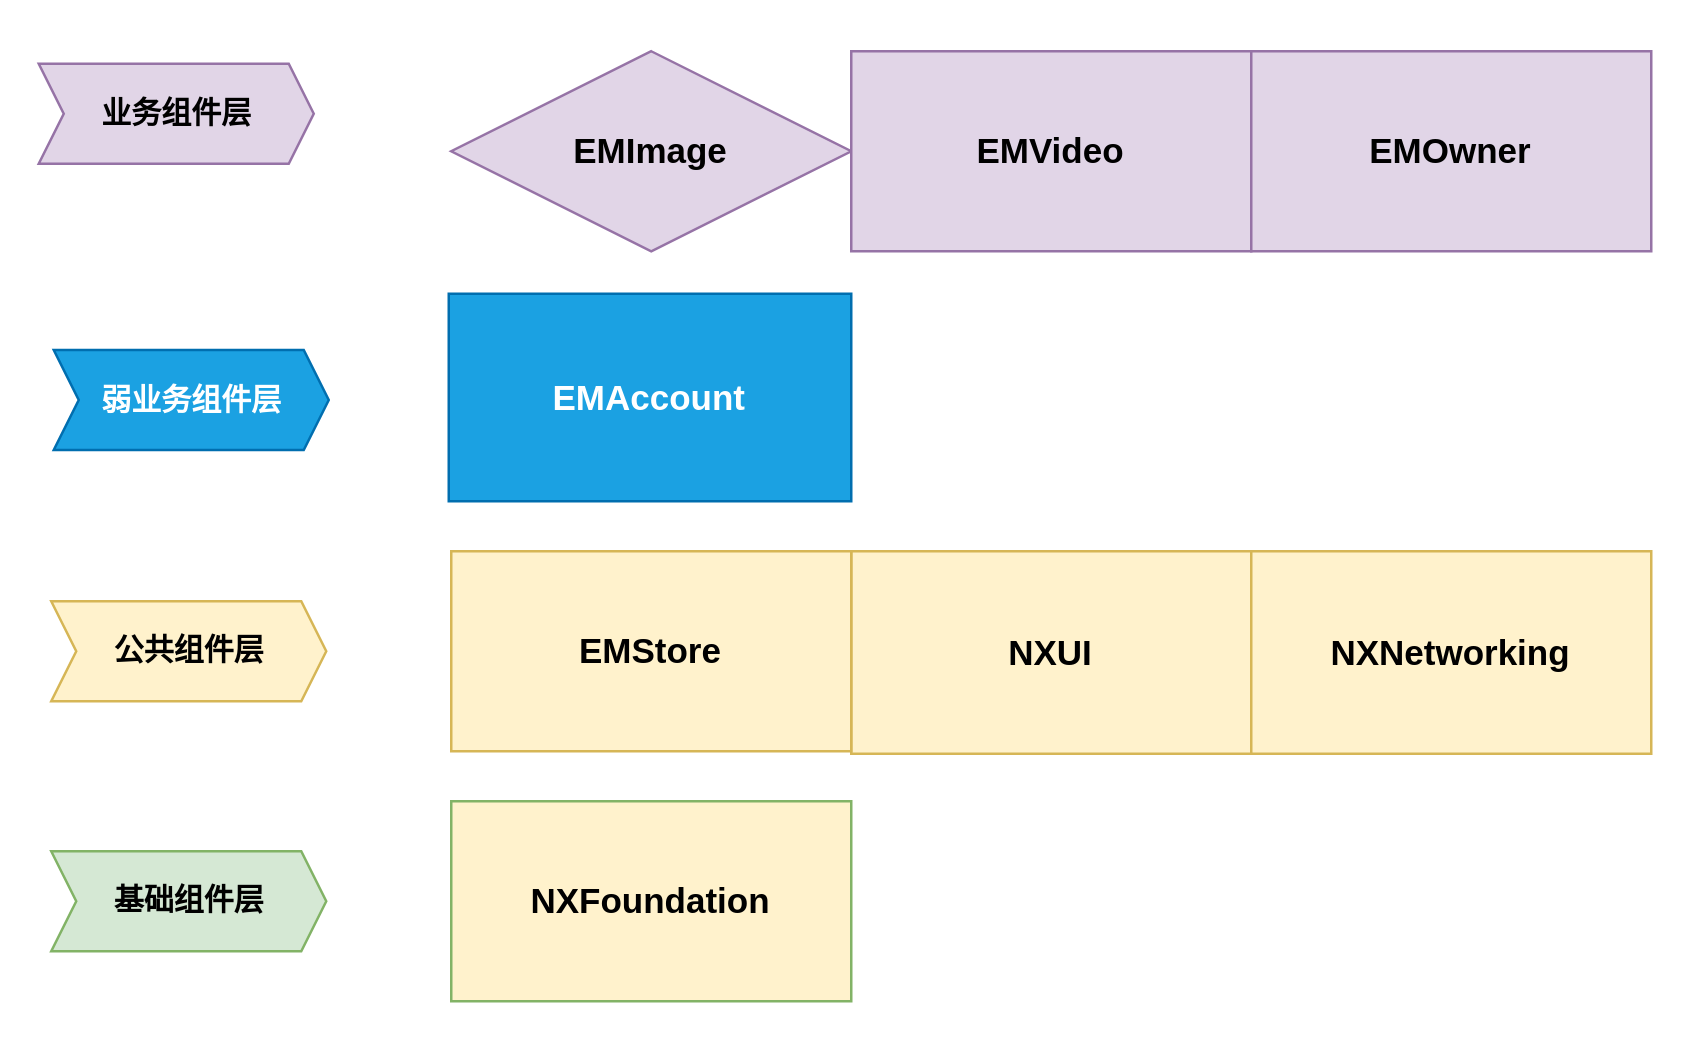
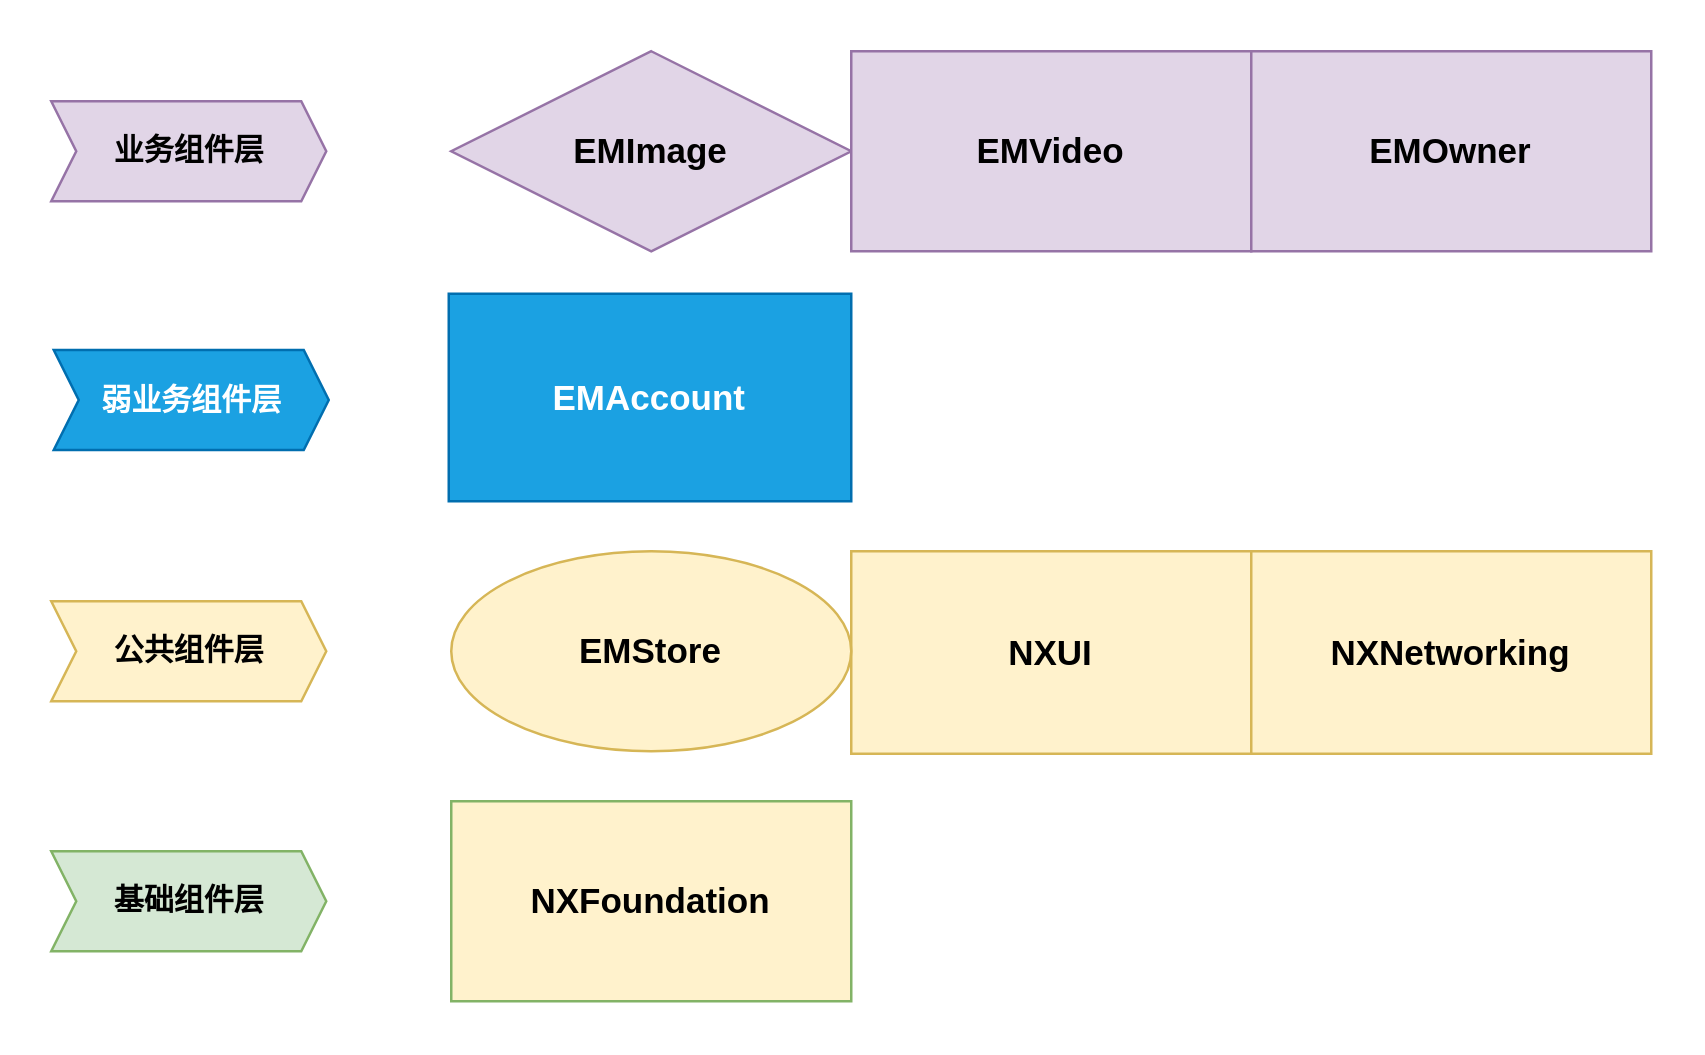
node "业务组件层": moved (176, 114) -> (189, 151)
node "EMStore": shape rectangle -> ellipse
